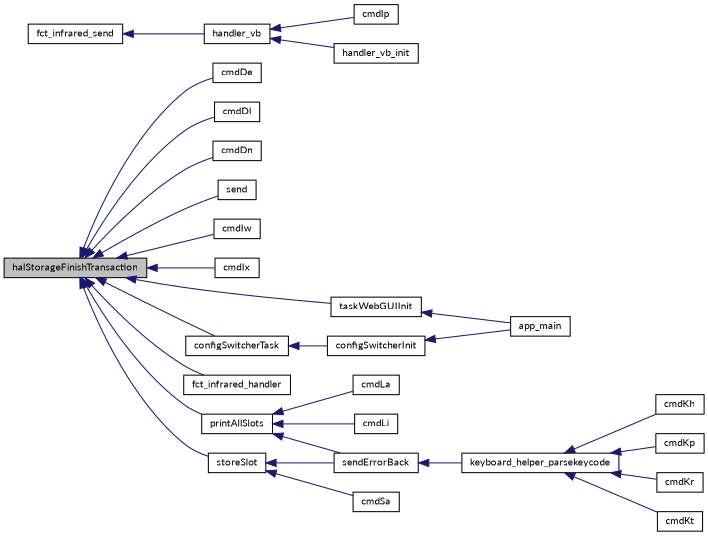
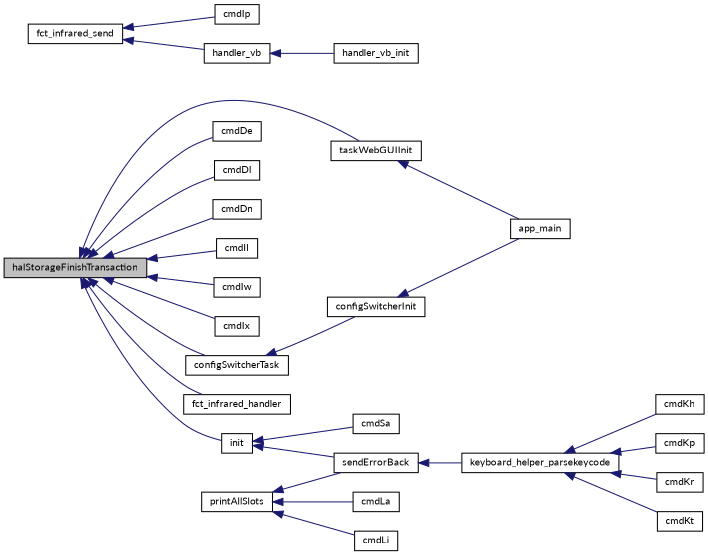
edge "cmdIp" -> "handler_vb": now "cmdIp" -> "fct_infrared_send"
node "send": label "send" -> "cmdIl"
edge "printAllSlots" -> "halStorageFinishTransaction": removed
node "storeSlot": label "storeSlot" -> "init"
